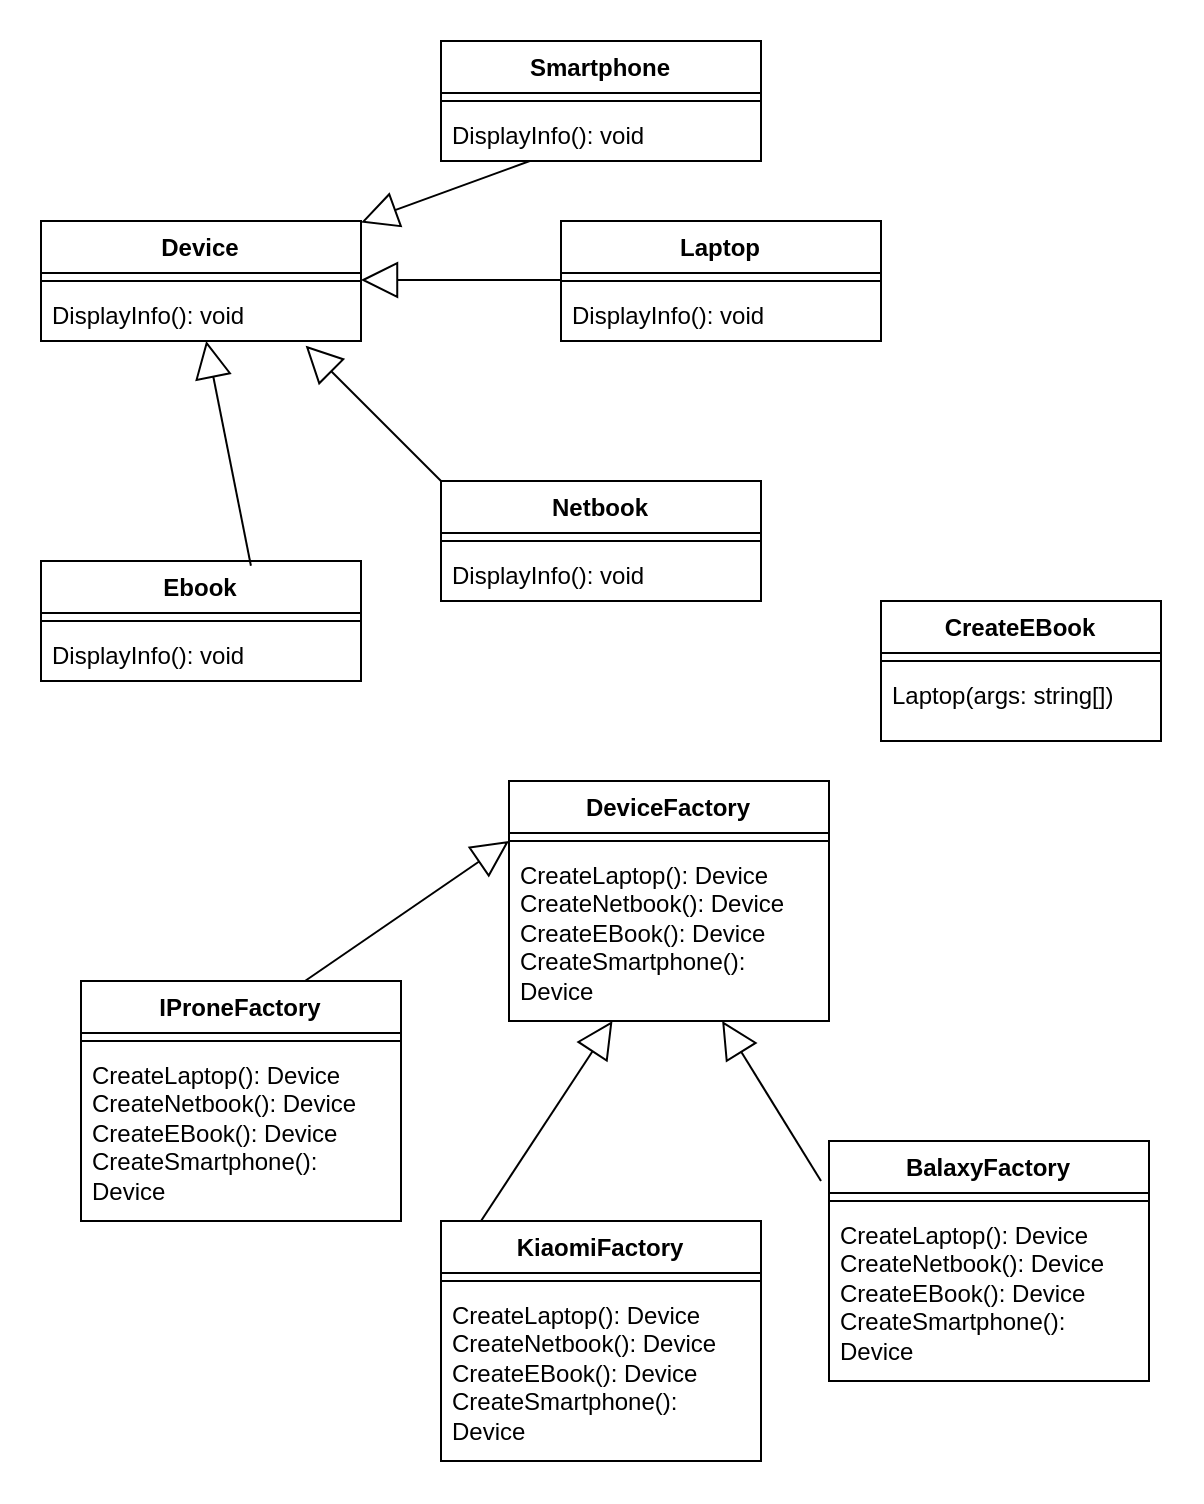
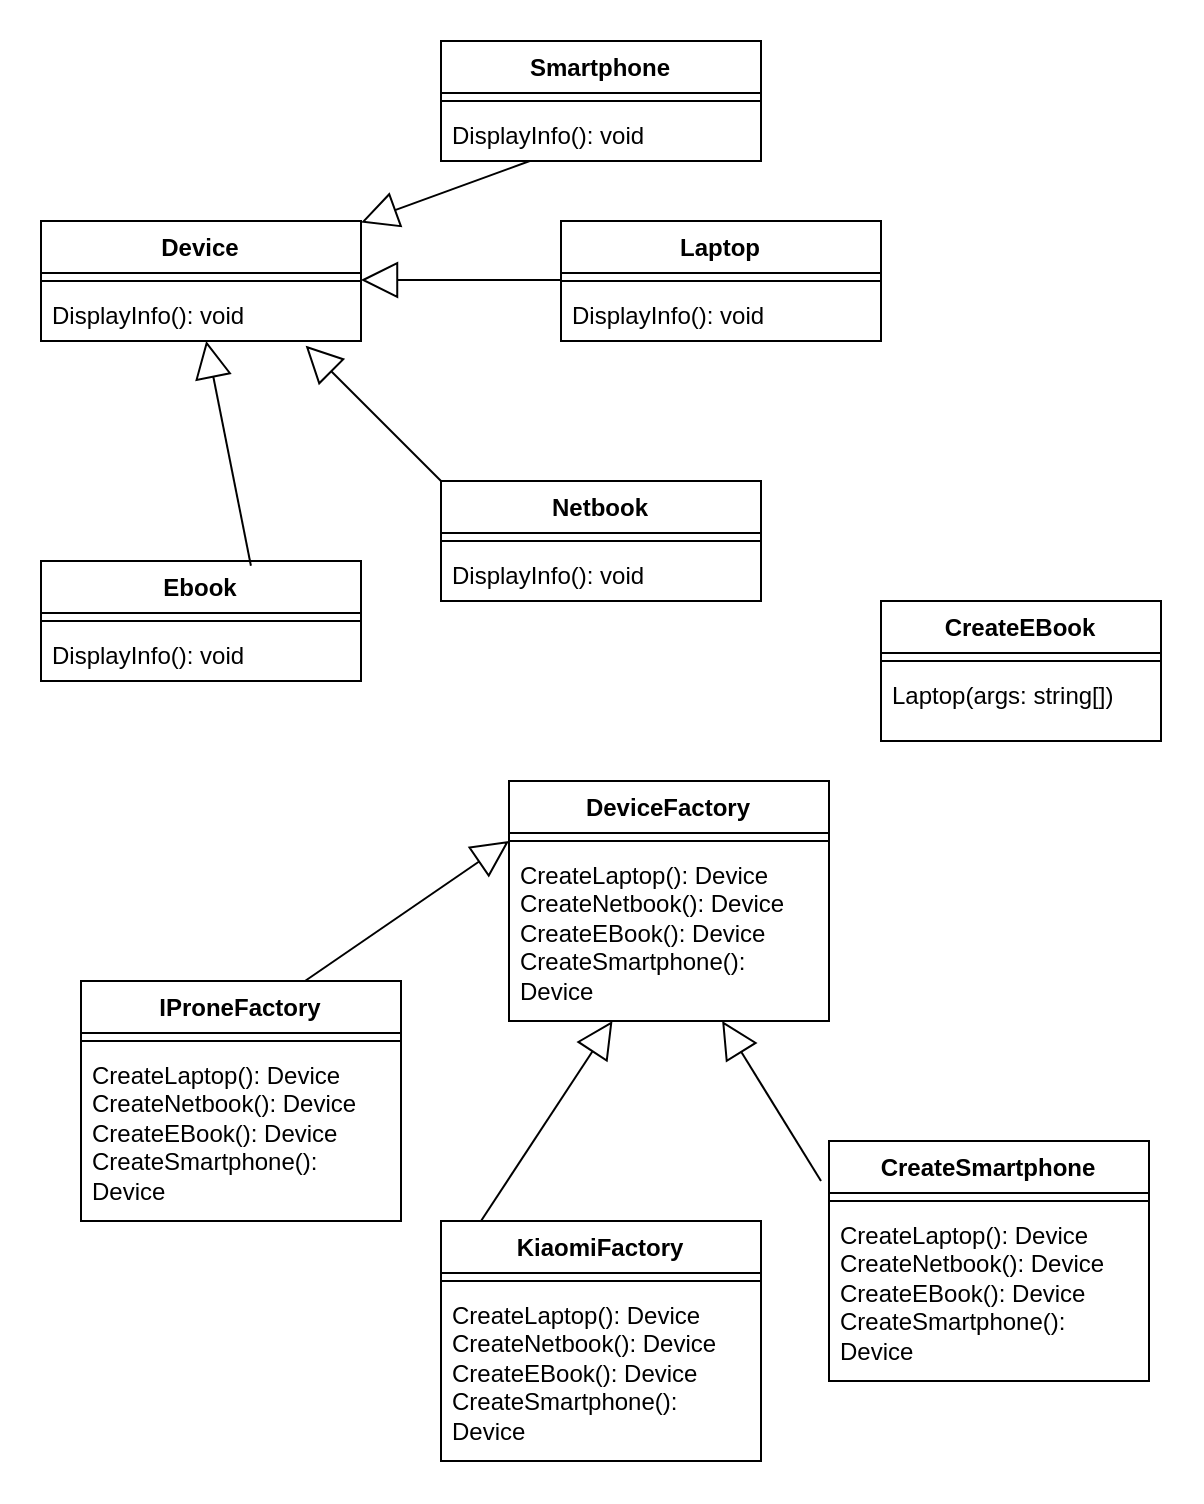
node "BalaxyFactory": label "BalaxyFactory" -> "CreateSmartphone"
